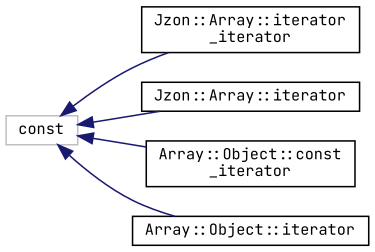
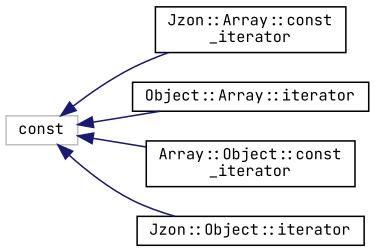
node "Jzon::Array::iterator _iterator": label "Jzon::Array::iterator _iterator" -> "Jzon::Array::const _iterator"
node "Jzon::Array::iterator": label "Jzon::Array::iterator" -> "Object::Array::iterator"
node "Array::Object::iterator": label "Array::Object::iterator" -> "Jzon::Object::iterator"
